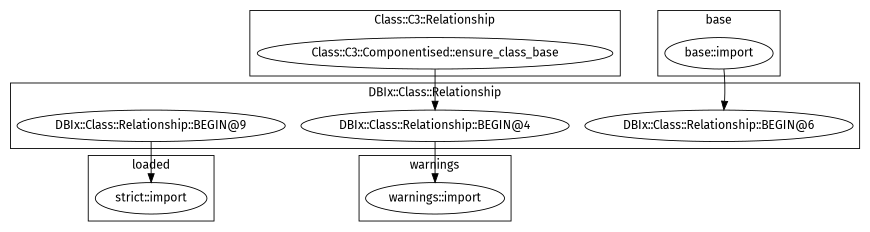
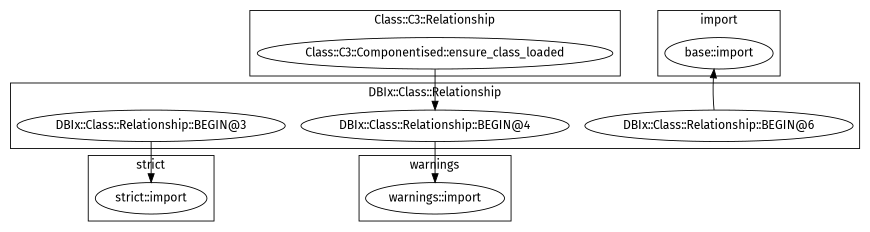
cluster "base": label "base" -> "import"
node "Class::C3::Componentised::ensure_class_base": label "Class::C3::Componentised::ensure_class_base" -> "Class::C3::Componentised::ensure_class_loaded"
edge "base::import" -> "DBIx::Class::Relationship::BEGIN@6": reversed
node "DBIx::Class::Relationship::BEGIN@9": label "DBIx::Class::Relationship::BEGIN@9" -> "DBIx::Class::Relationship::BEGIN@3"
cluster "loaded": label "loaded" -> "strict"
